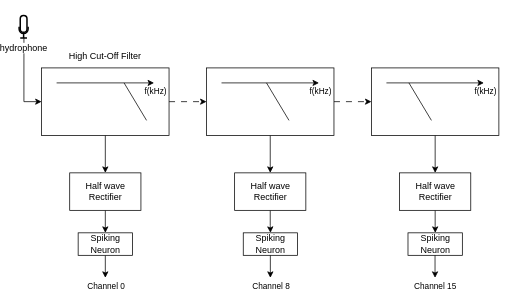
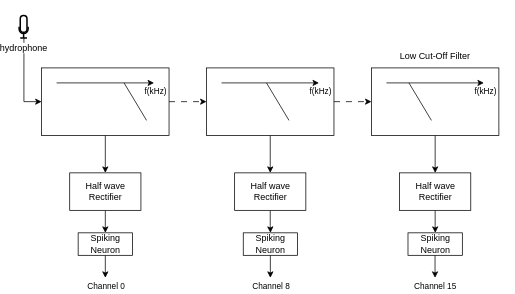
node "High Cut-Off Filter": removed
node "Low Cut-Off Filter": added
